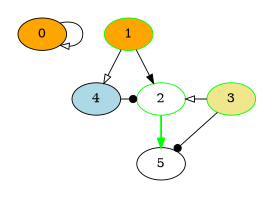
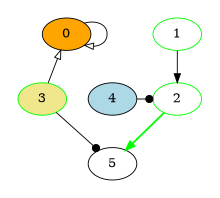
node "1": fillcolor orange -> white
edge "1" -> "4": removed
edge "3" -> "2": now "3" -> "0"
